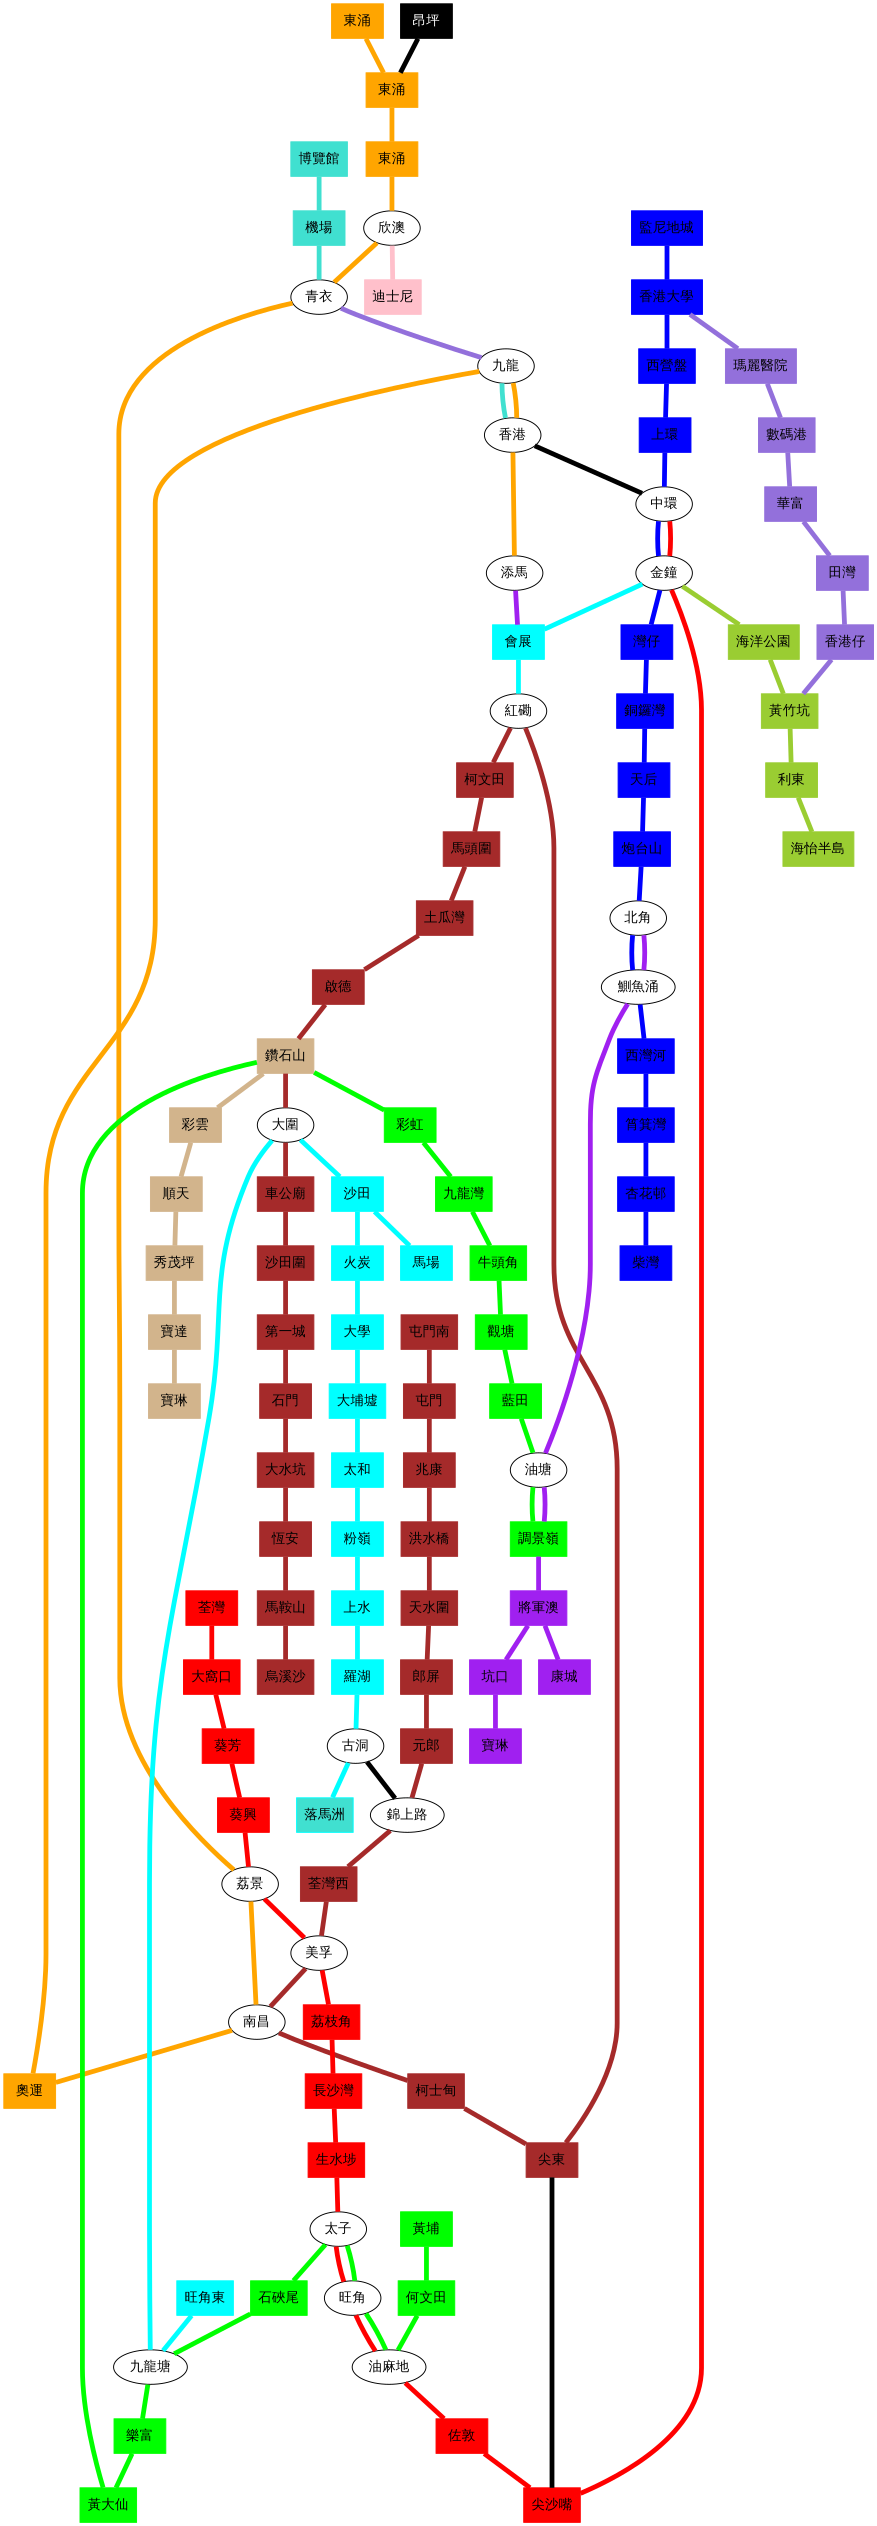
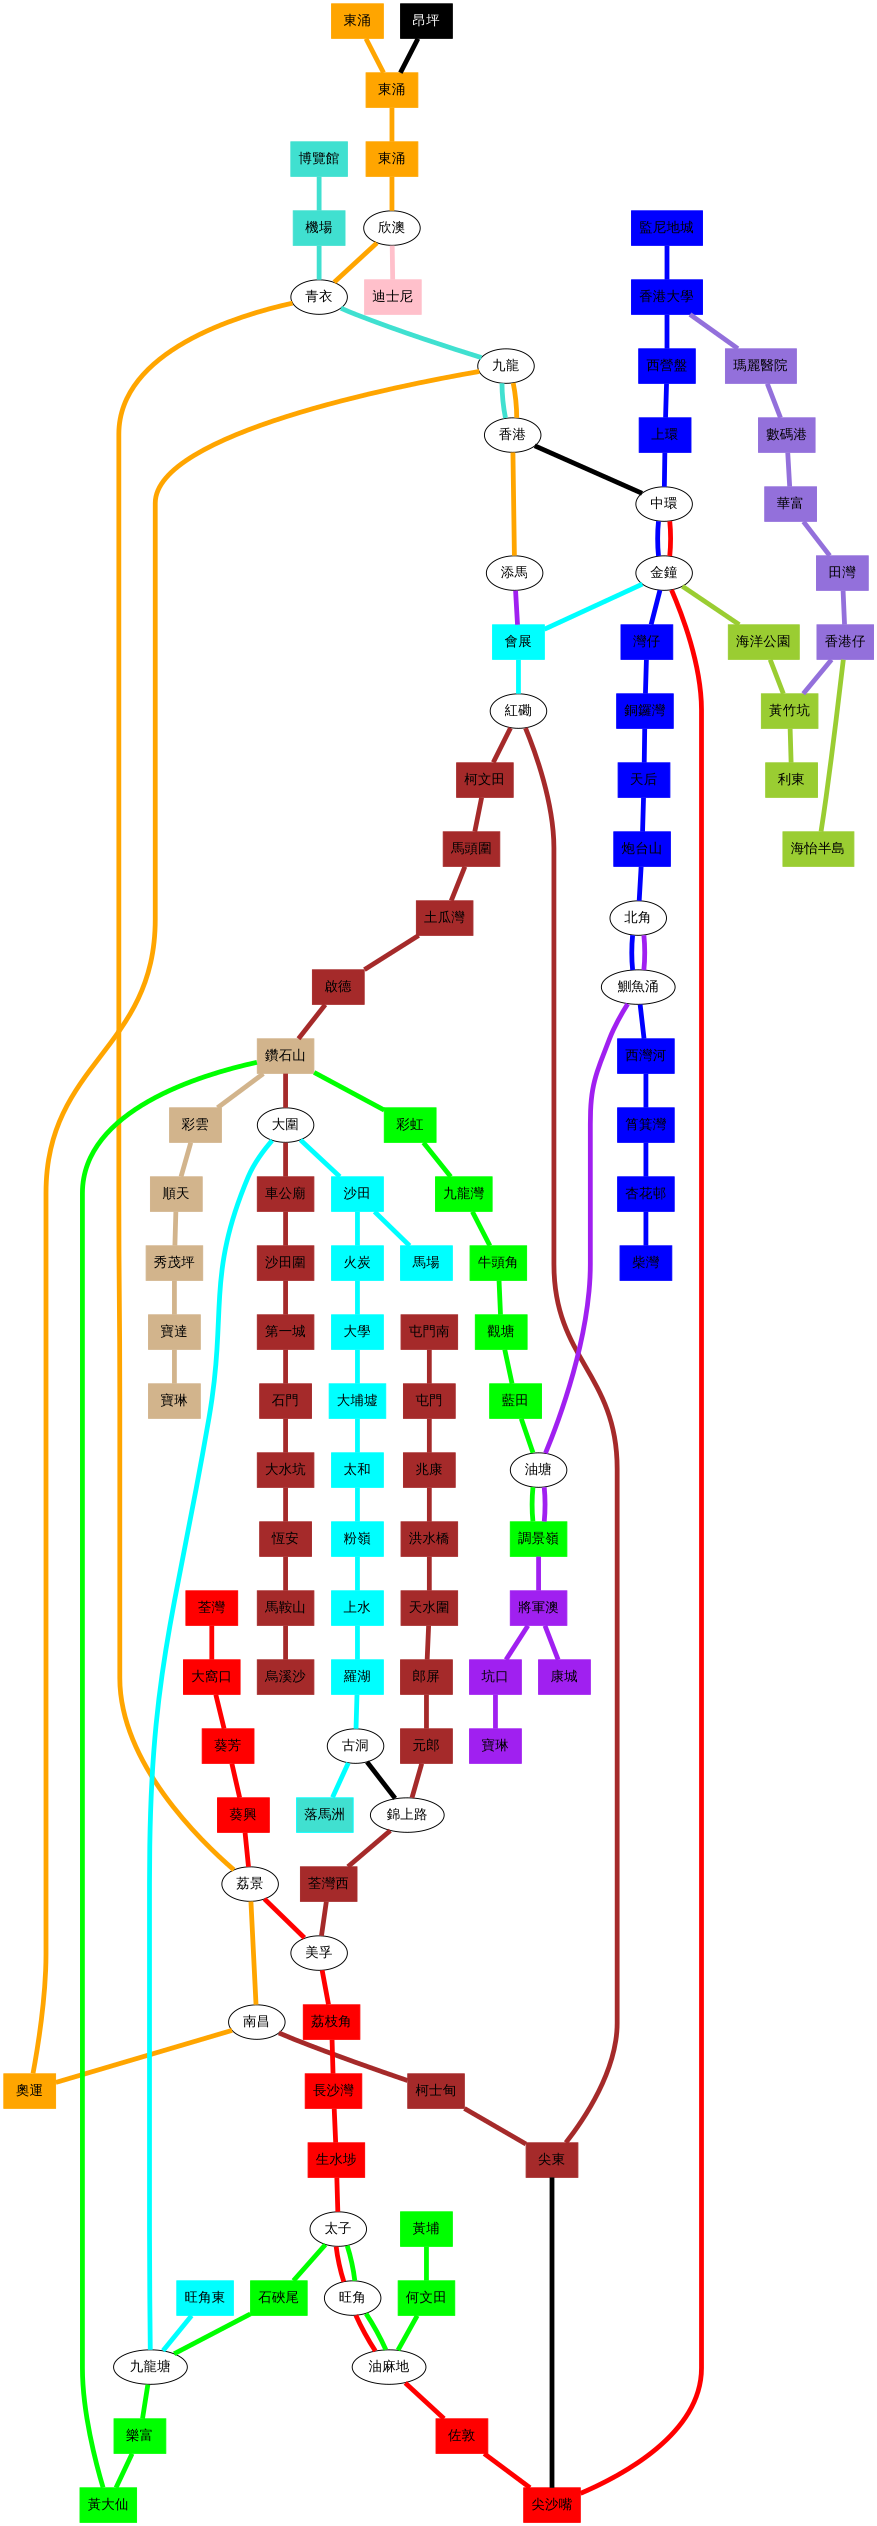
edge "青衣" -- "九龍": color mediumpurple -> turquoise
edge "利東" -- "海怡半島": now "香港仔" -- "海怡半島"
edge "美孚" -- "南昌": removed
